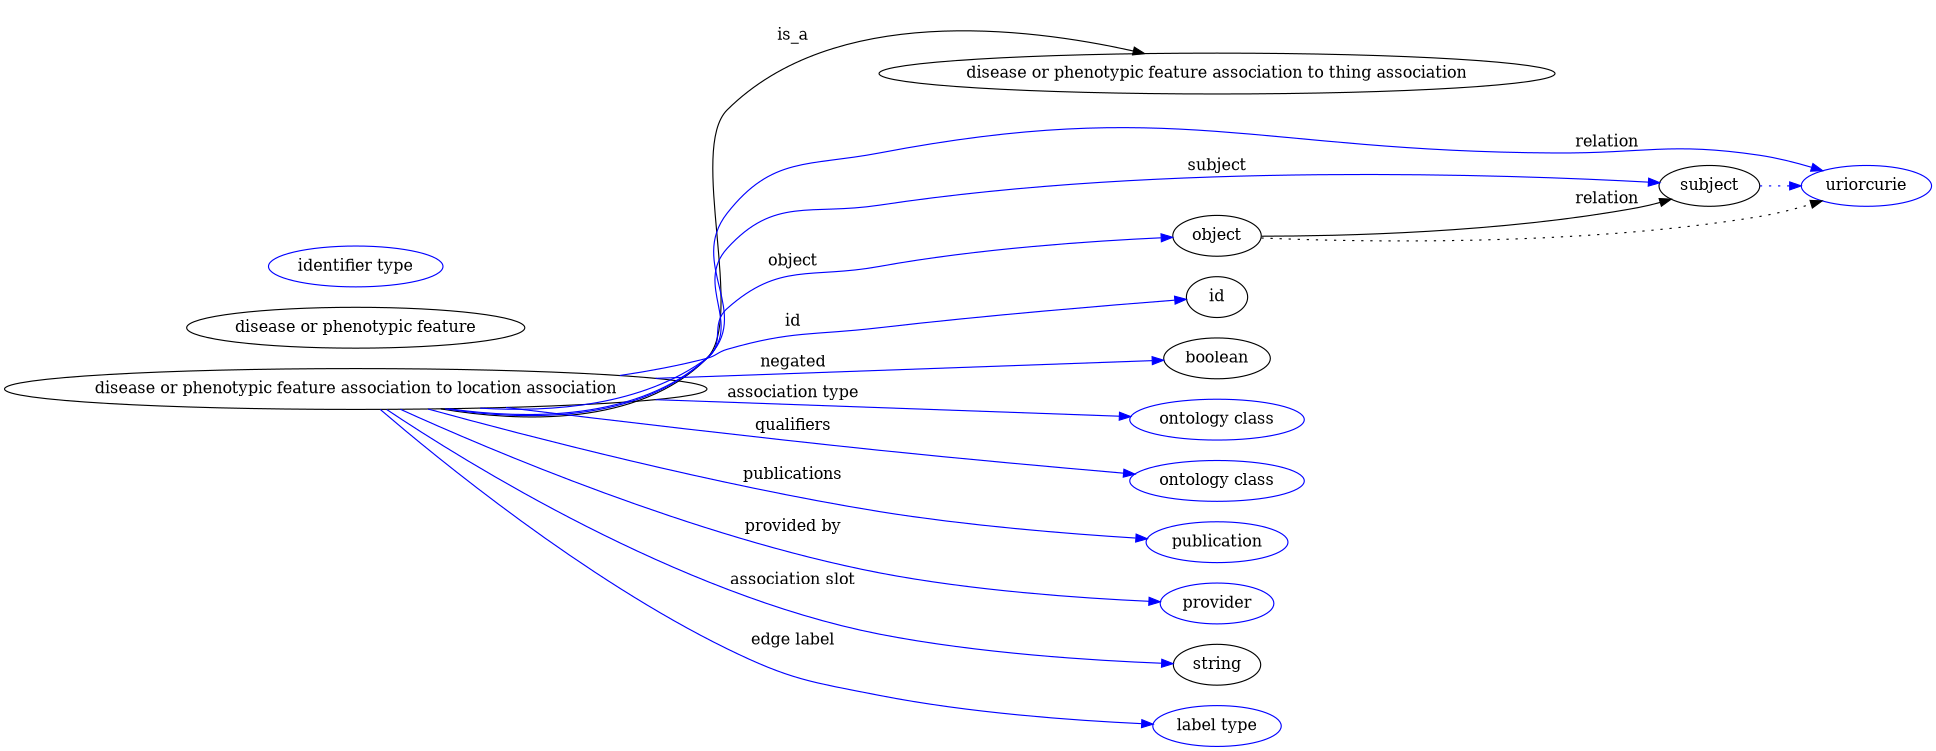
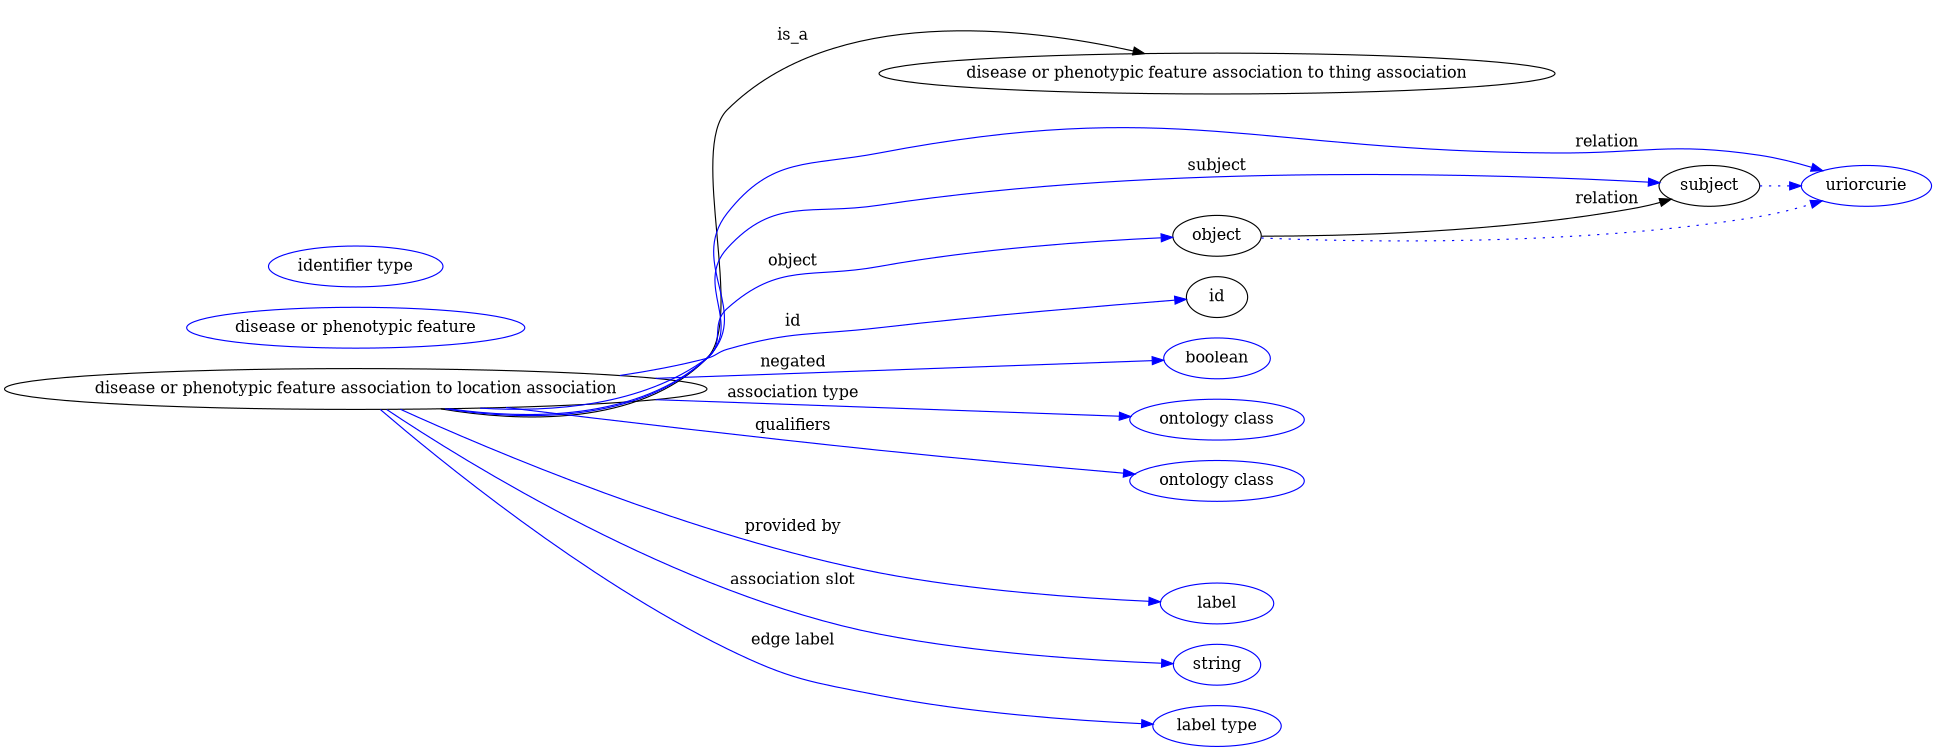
edge "object" -> "uriorcurie": color black -> blue
node "disease or phenotypic feature": color black -> blue
node "boolean": color black -> blue
node "publication": removed
node "provider": label "provider" -> "label"
node "string": color black -> blue
